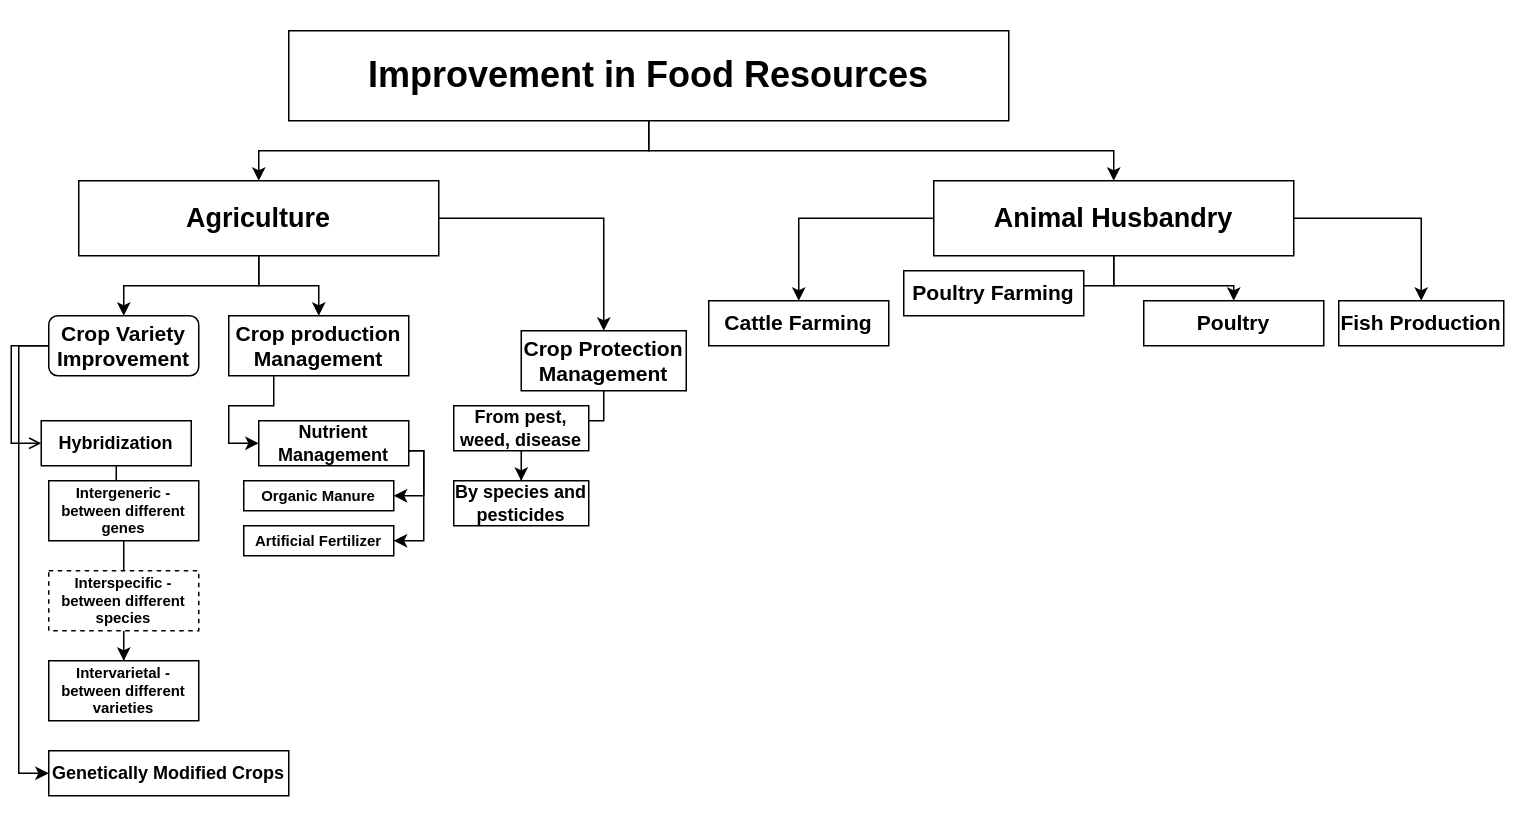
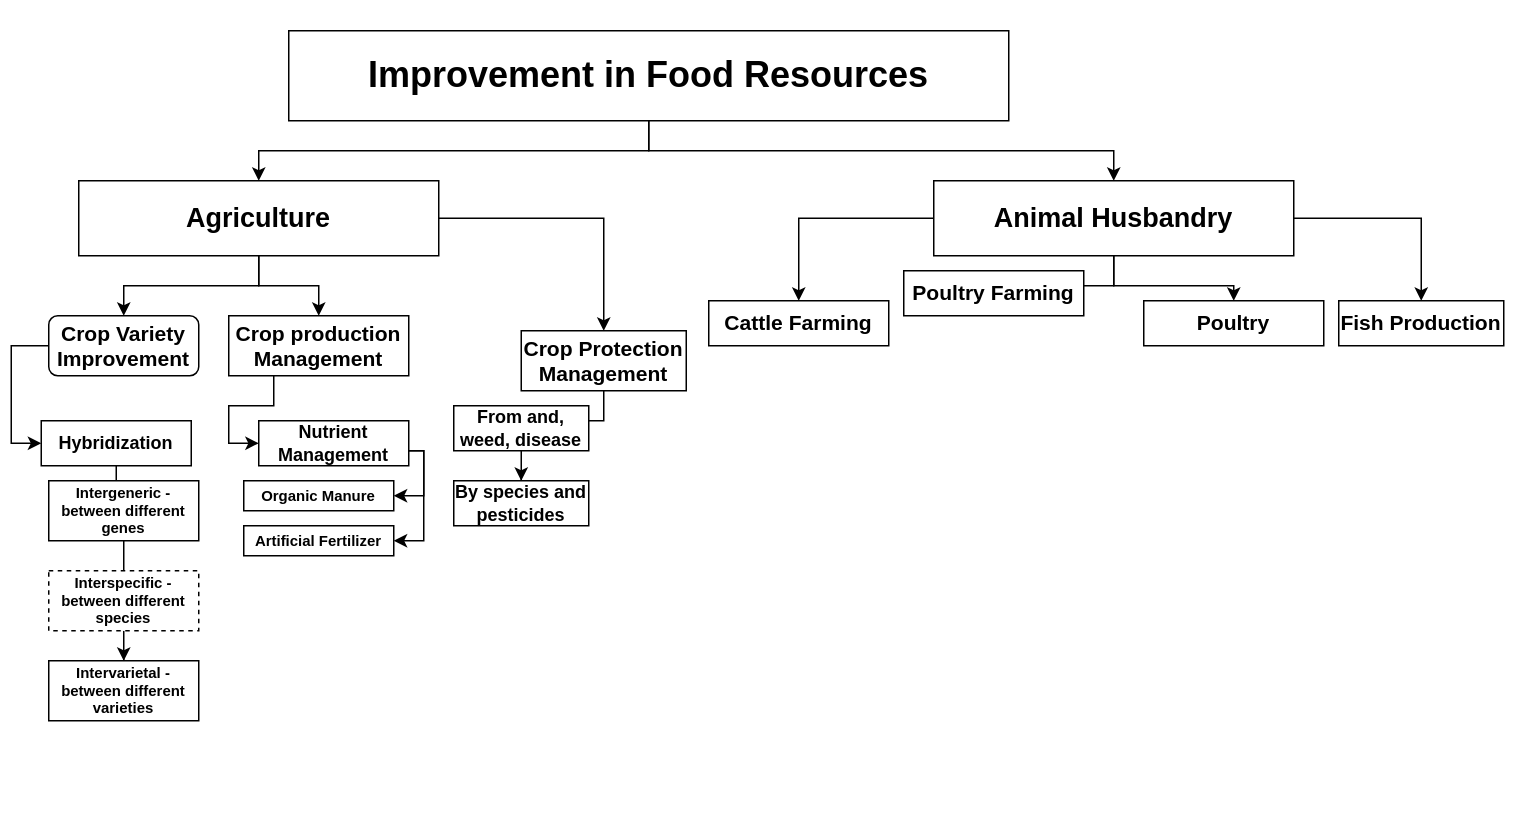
node "From pest, weed, disease": label "From pest, weed, disease" -> "From and, weed, disease"
edge "Crop Variety Improvement" -> "Hybridization": arrowhead open -> classic
edge "Crop Variety Improvement" -> "Genetically Modified Crops": removed
node "Genetically Modified Crops": removed
